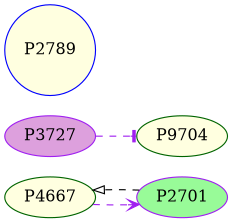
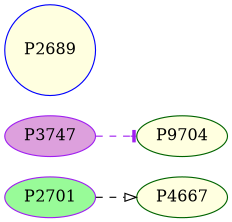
node "P2789": label "P2789" -> "P2689"
node "P3727": label "P3727" -> "P3747"
edge "P4667" -> "P2701": removed
